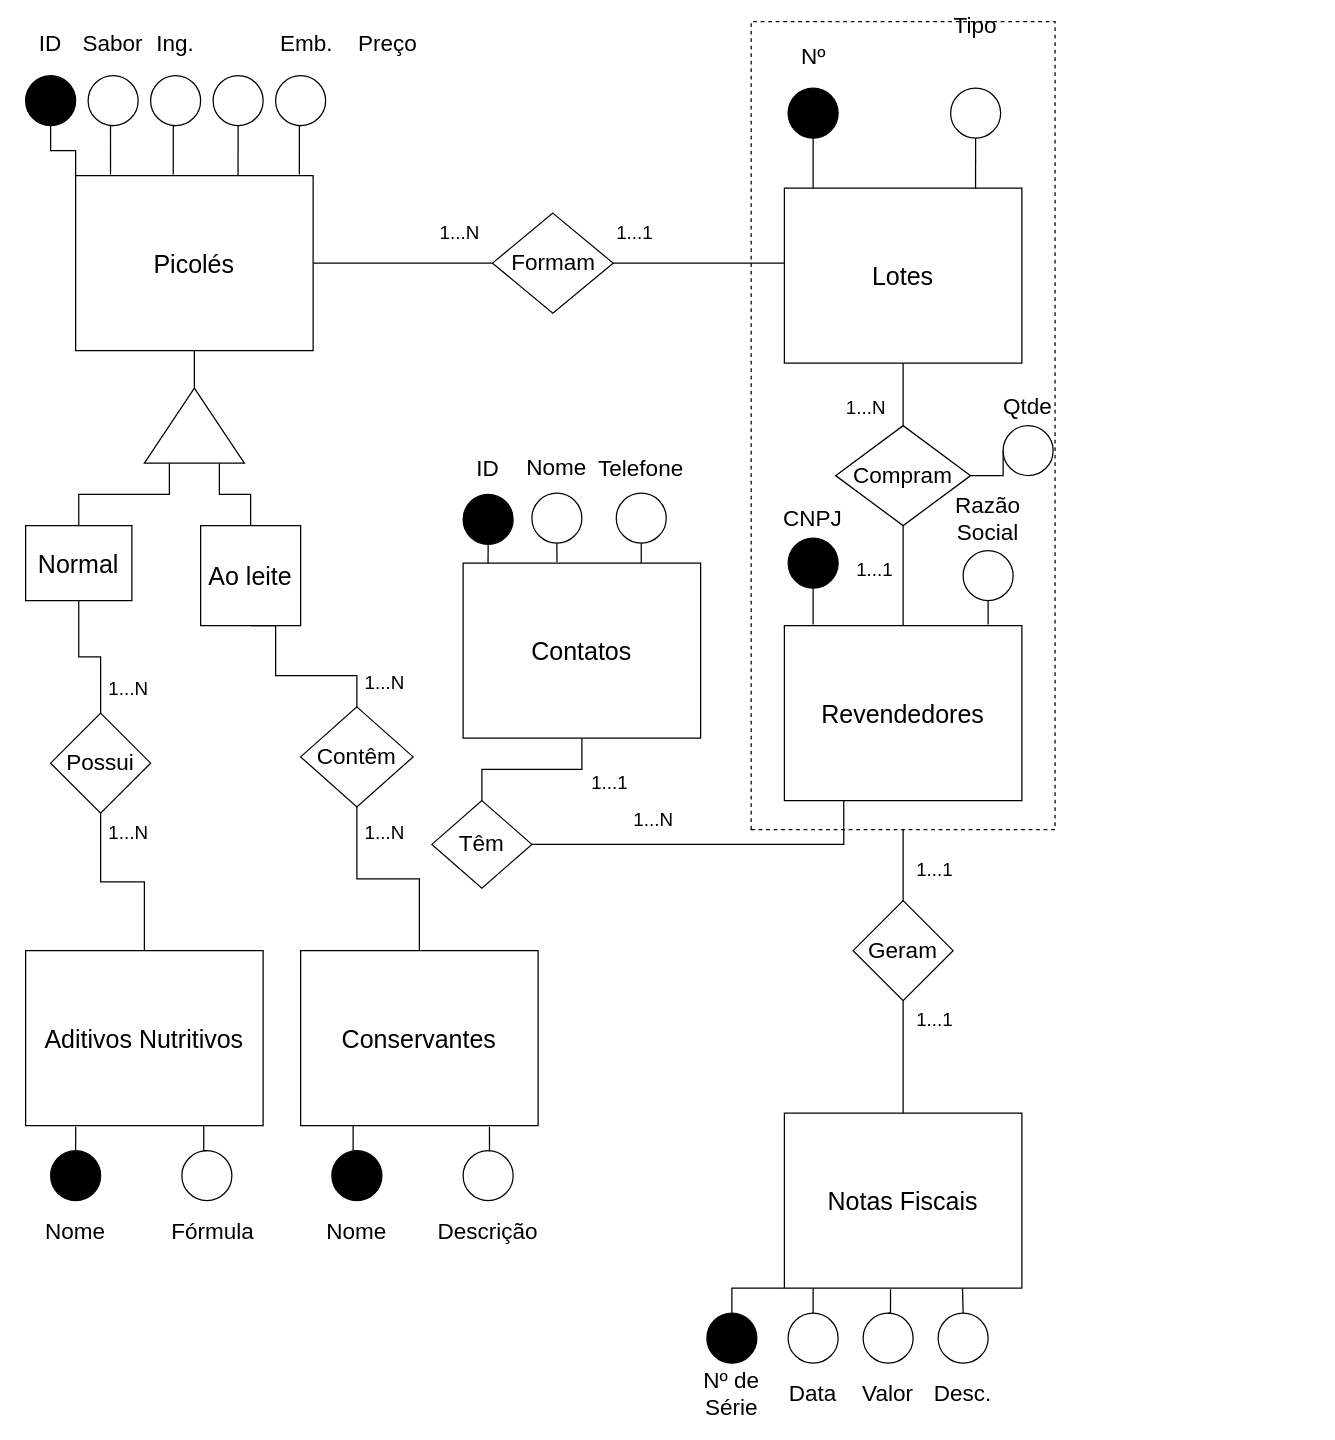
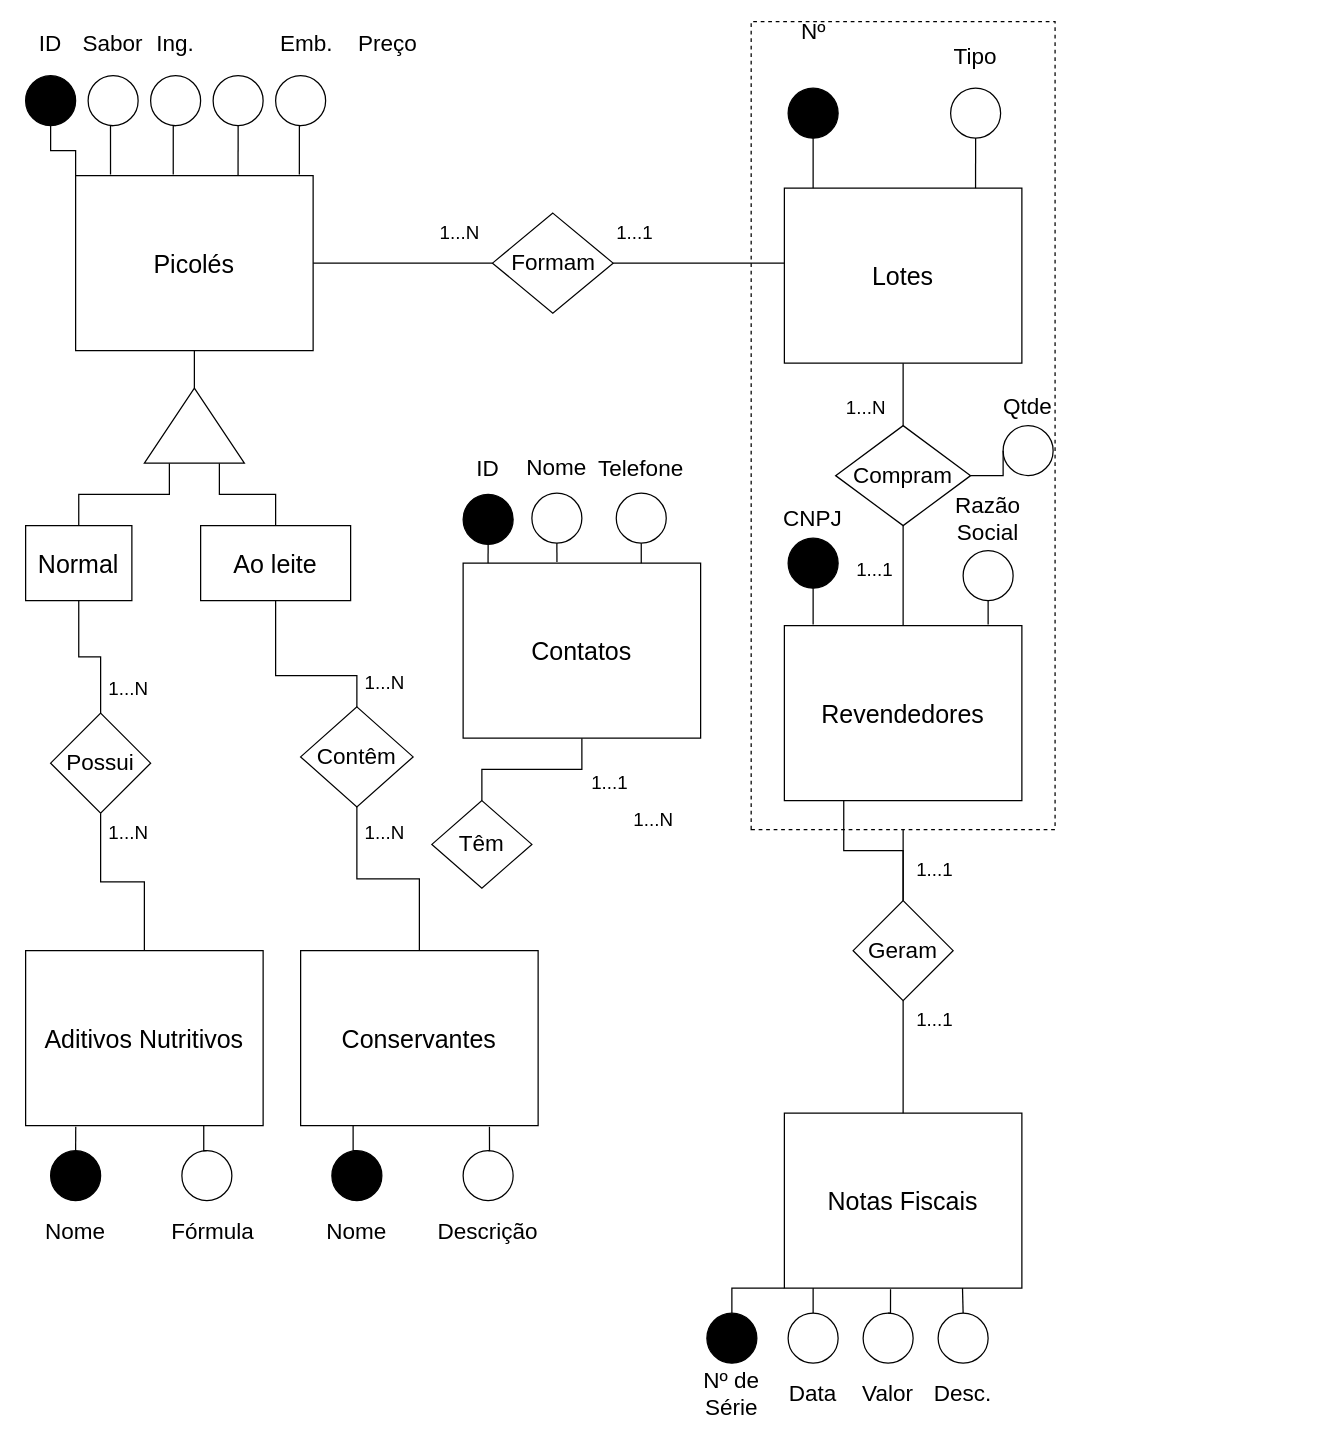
node "Tipo": moved (976, 26) -> (976, 57)
node "Nº": moved (813, 57) -> (813, 32)
node "Ao leite": size 100x100 -> 150x75
edge "Revendedores" -- "Têm": now "Revendedores" -- "Geram"
